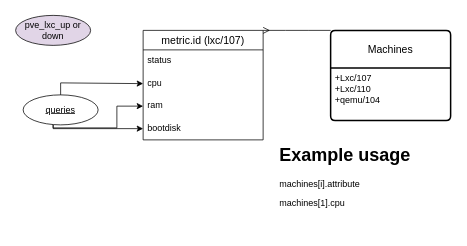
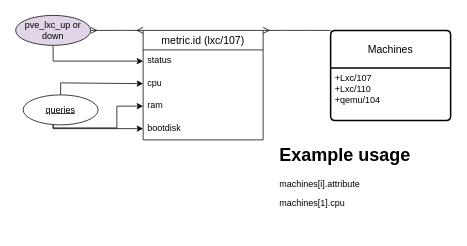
edge "pve_lxc_up or down" -- "metric.id (lxc/107)": added
edge "pve_lxc_up or down" -> "status": added
